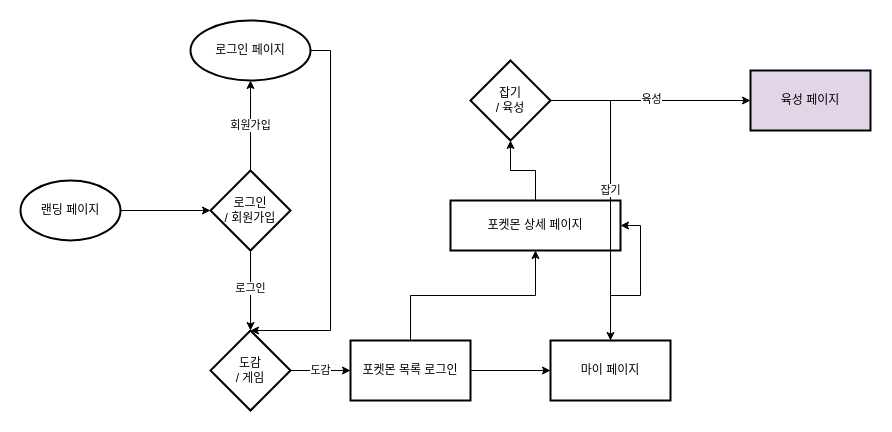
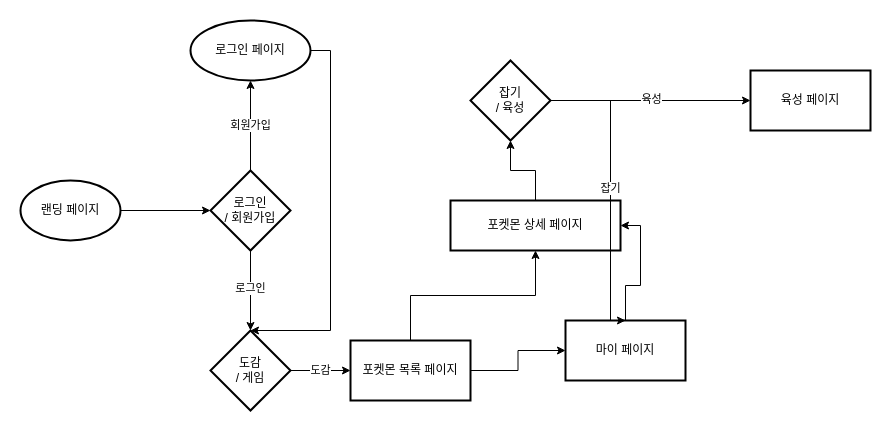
node "육성 페이지": fillcolor #e1d5e7 -> #ffffff
node "포켓몬 목록 로그인": label "포켓몬 목록 로그인" -> "포켓몬 목록 페이지"
node "마이 페이지": moved (611, 371) -> (626, 351)
